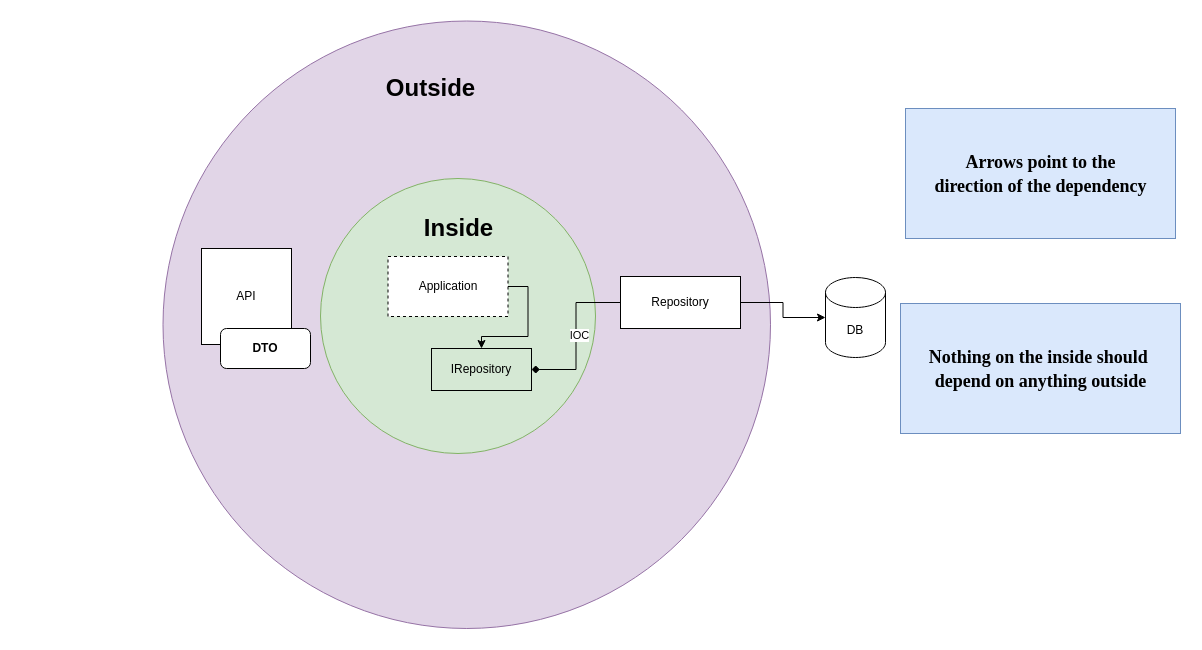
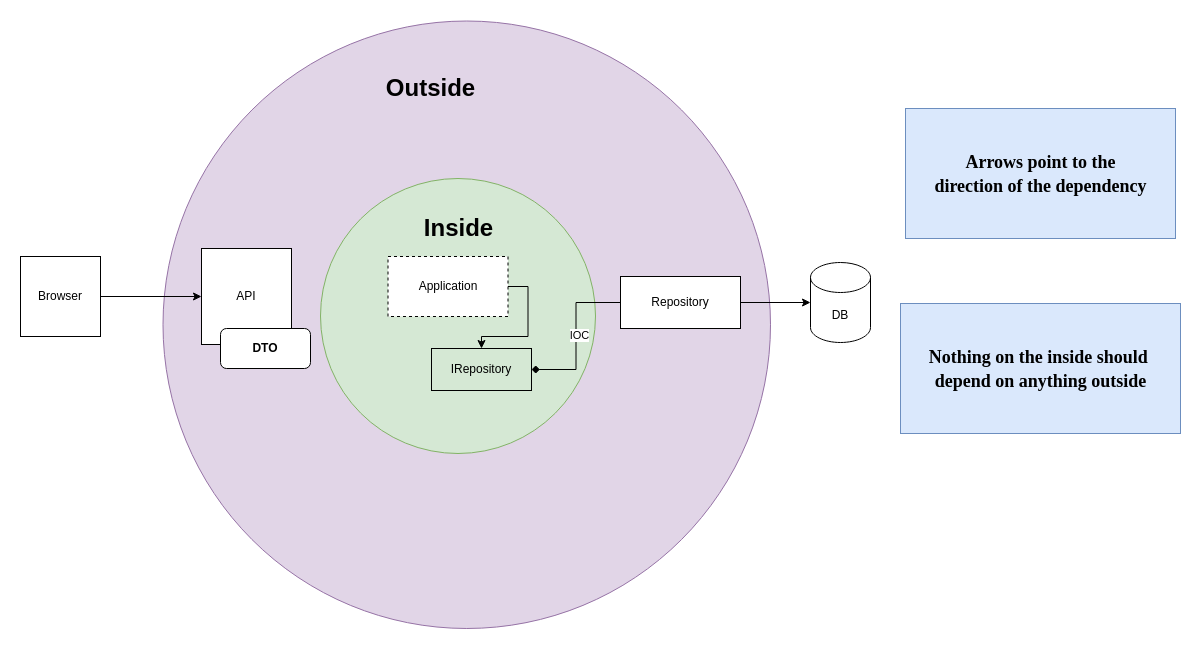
node "Browser": added
edge "Browser" -> "API": added
node "DB": moved (856, 318) -> (841, 303)
